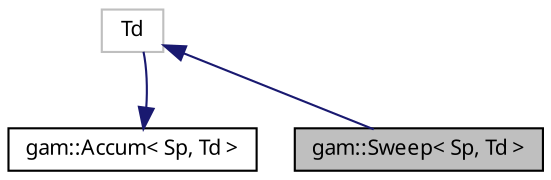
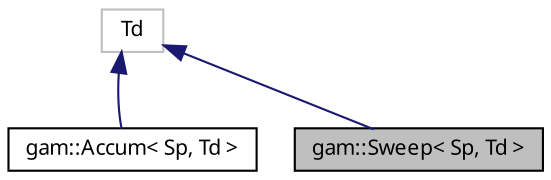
edge "Td" -> "gam::Accum< Sp, Td >": reversed
